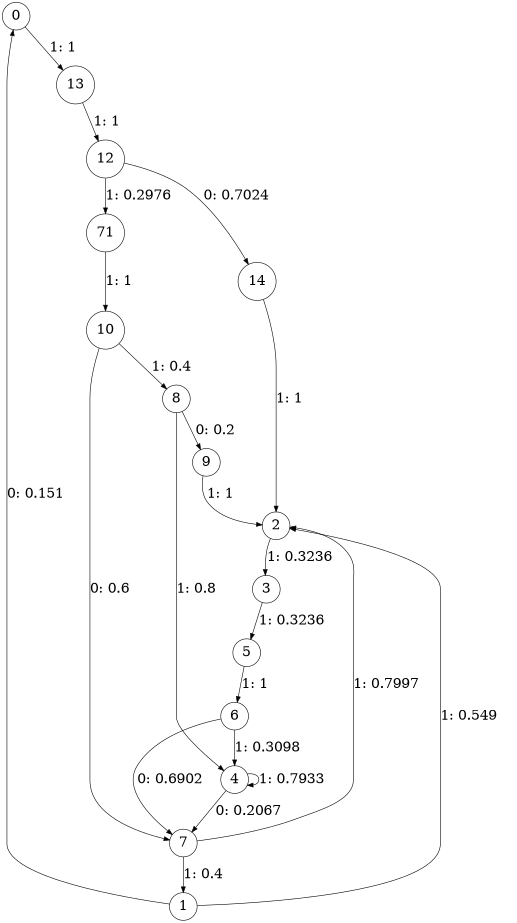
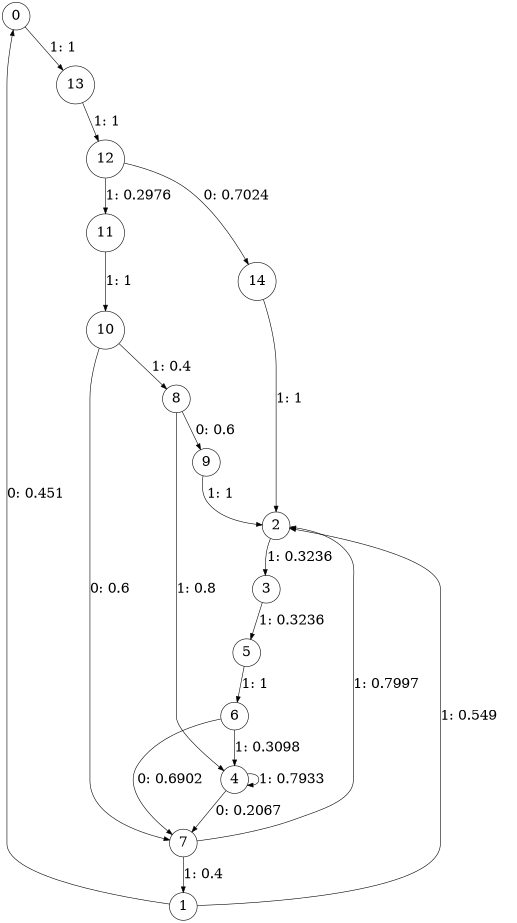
node "71": label "71" -> "11"
edge "8" -> "9": label "0: 0.2      " -> "0: 0.6      "
edge "1" -> "0": label "0: 0.151    " -> "0: 0.451    "
